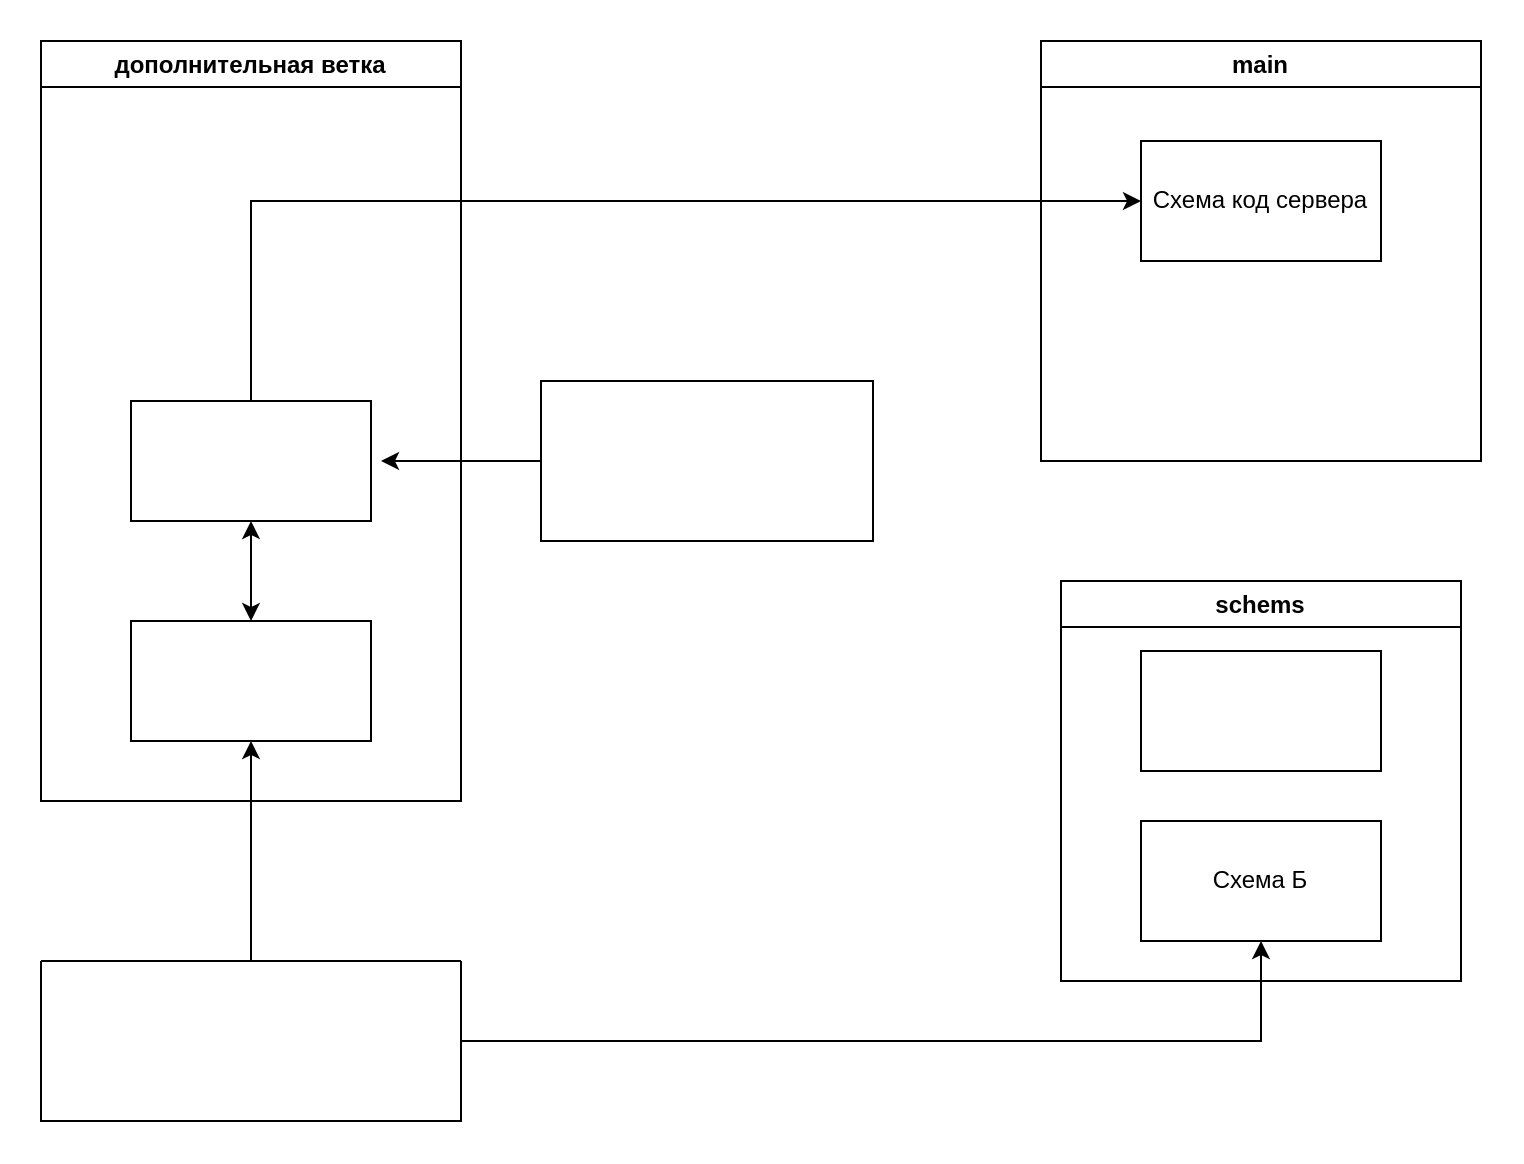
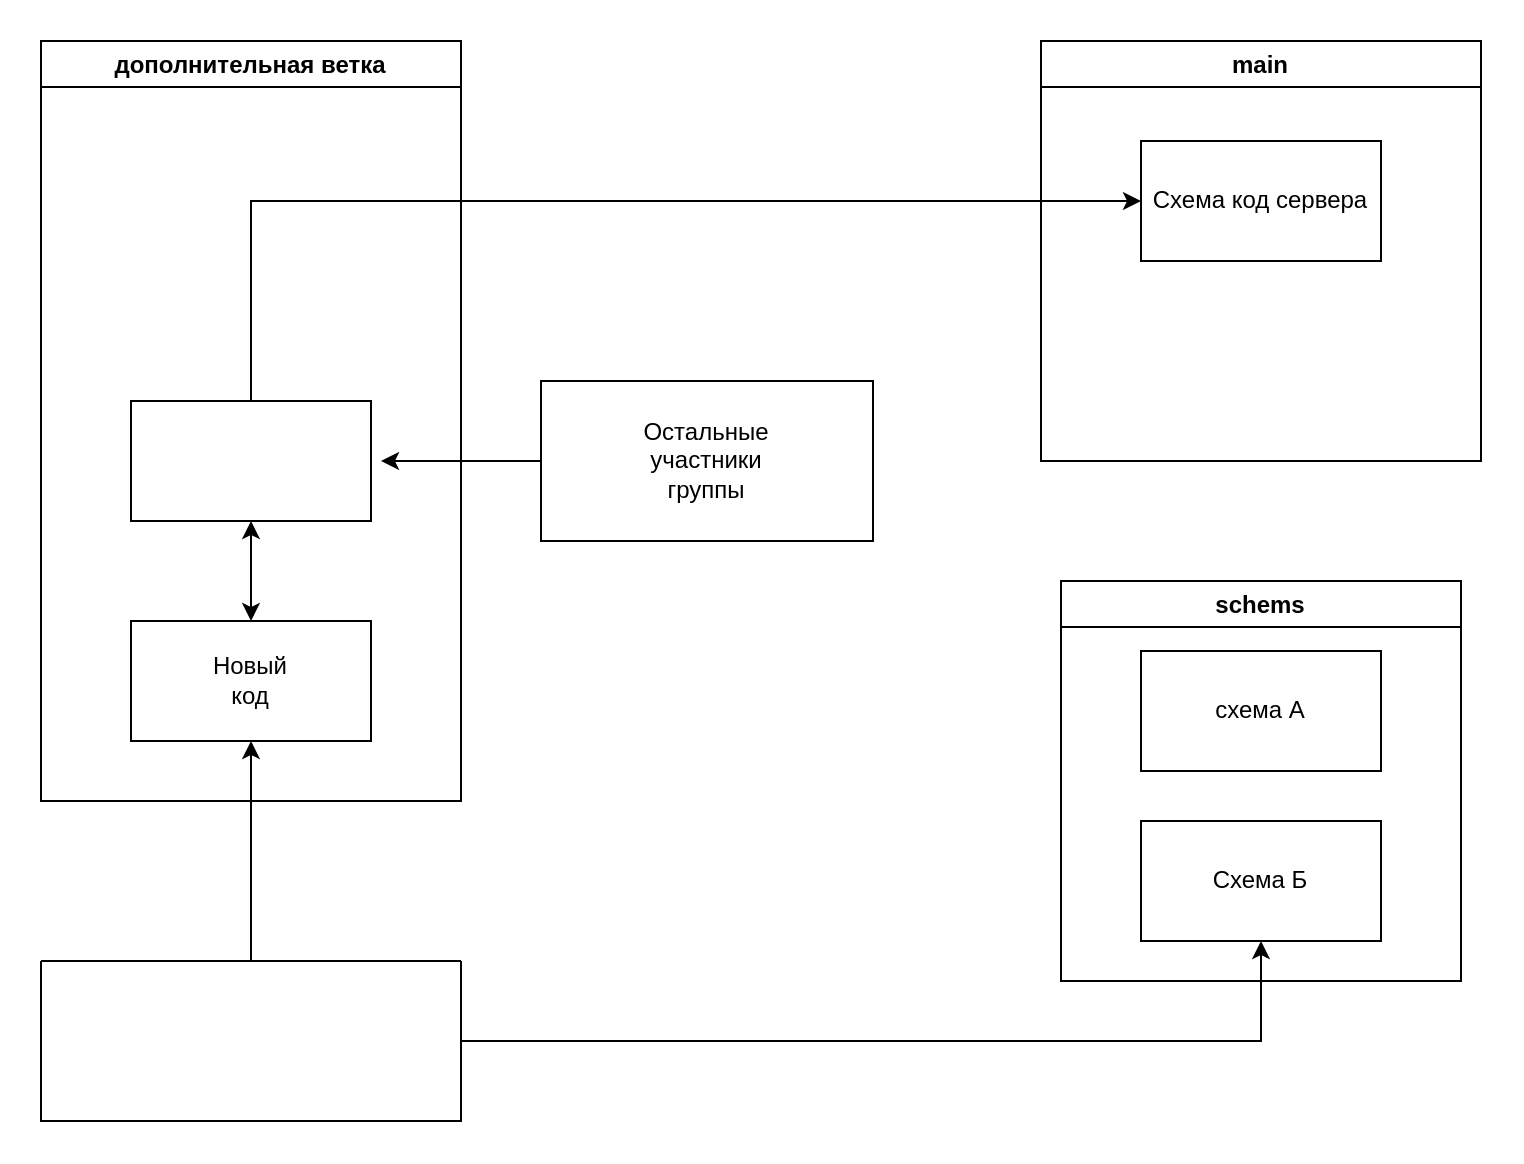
node "Остальные участники группы": added
node "Новый код": added
node "схема А": added
